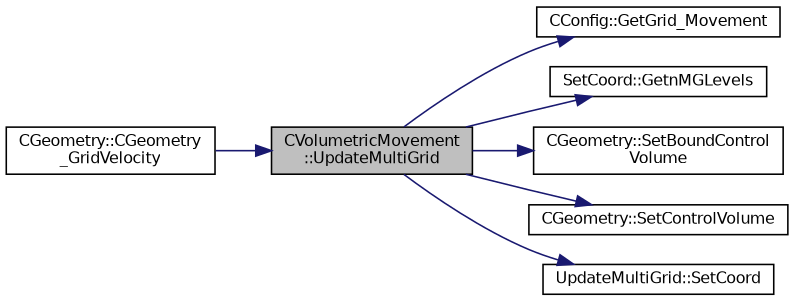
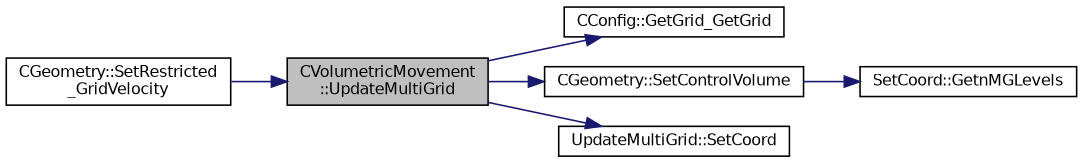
node "CConfig::GetGrid_Movement": label "CConfig::GetGrid_Movement" -> "CConfig::GetGrid_GetGrid"
edge "CVolumetricMovement ::UpdateMultiGrid" -> "SetCoord::GetnMGLevels": now "CGeometry::SetControlVolume" -> "SetCoord::GetnMGLevels"
node "CGeometry::CGeometry _GridVelocity": label "CGeometry::CGeometry _GridVelocity" -> "CGeometry::SetRestricted _GridVelocity"
node "CGeometry::SetBoundControl Volume": removed
